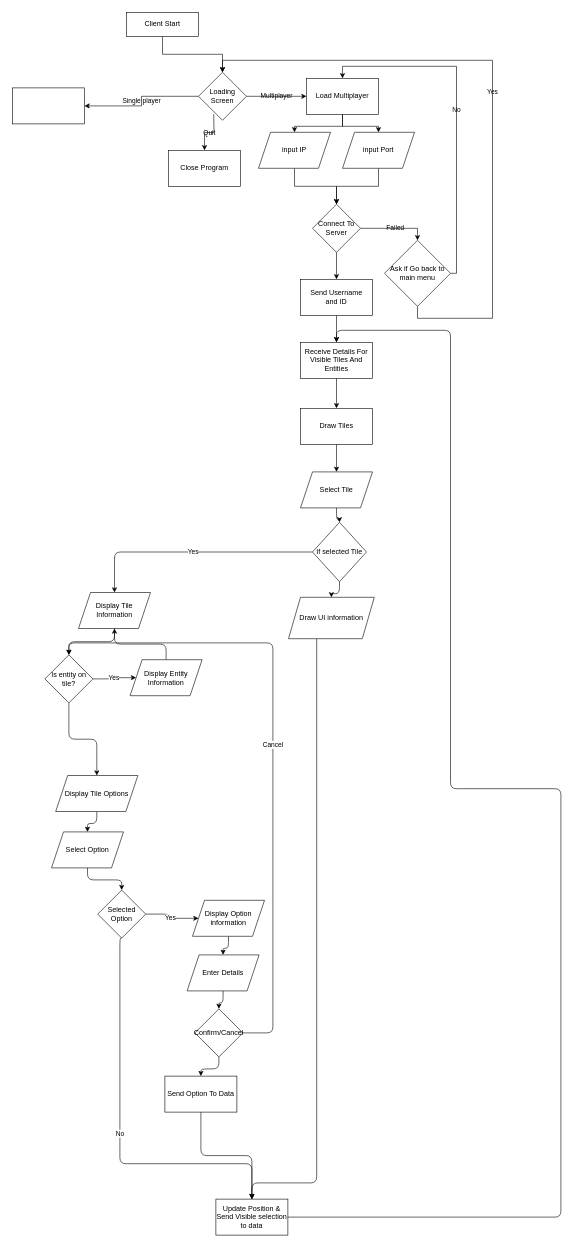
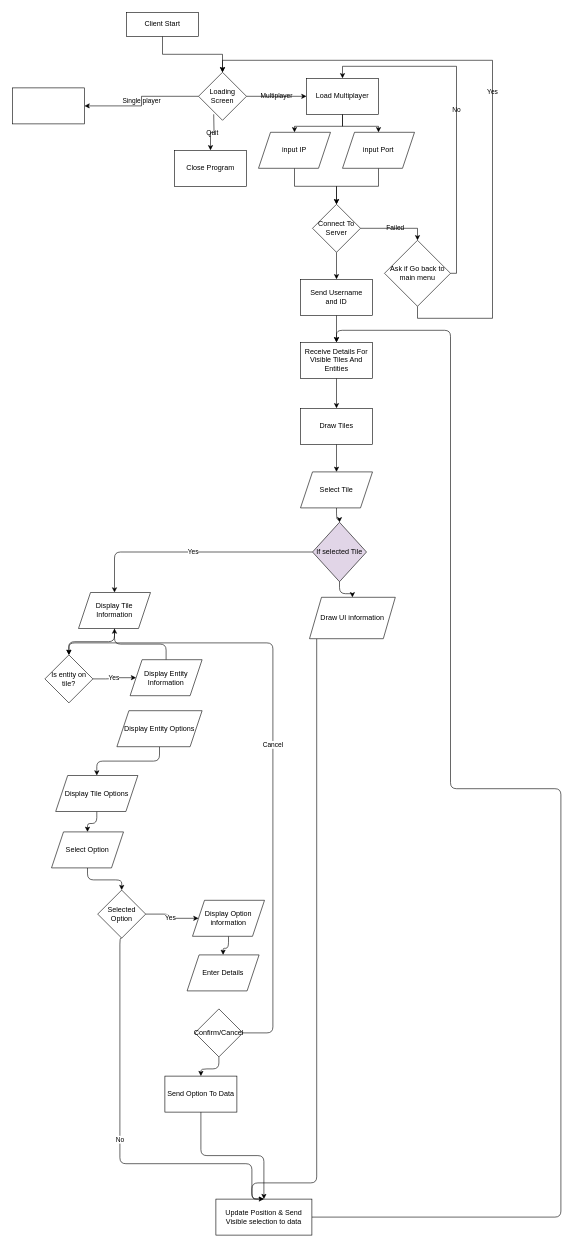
node "Close Program": moved (204, 168) -> (210, 168)
node "If selected Tile": fillcolor #ffffff -> #e1d5e7
node "Draw UI information": moved (331, 618) -> (352, 618)
node "Display Entity Options": added
edge "Is entity on tile?" -> "Display Tile Options": removed
edge "Display Entity Options" -> "Display Tile Options": added
edge "Enter Details" -> "Confirm/Cancel": removed
node "Update Position & Send Visible selection to data": size 72x36 -> 96x36
